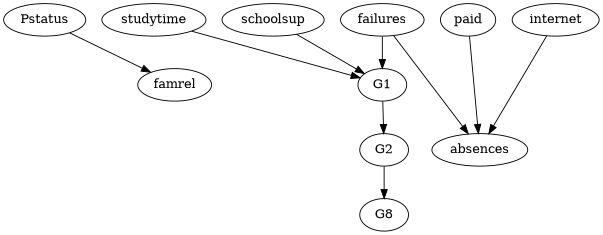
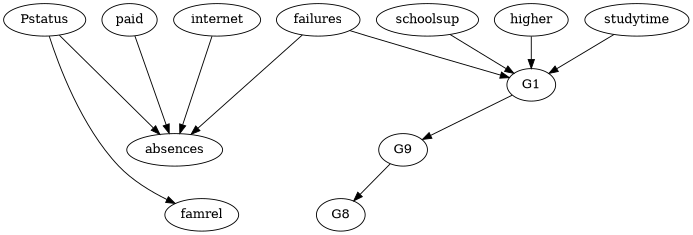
node "higher": added
edge "Pstatus" -> "absences": added
node "G2": label "G2" -> "G9"
